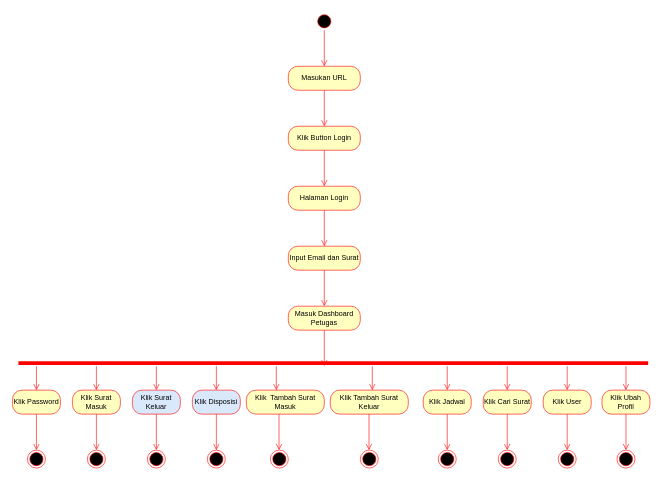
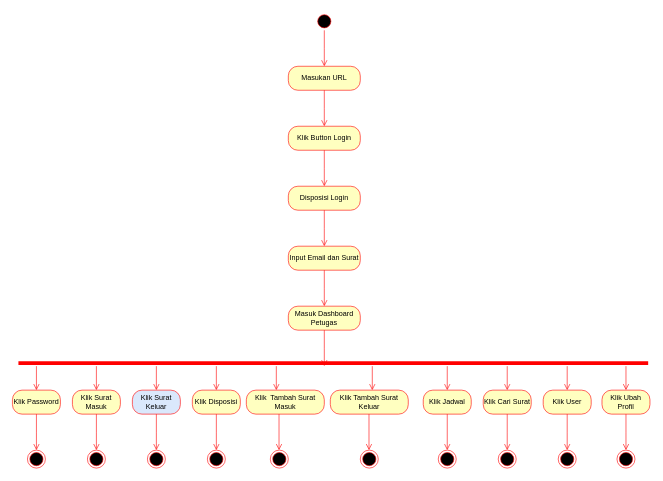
node "Halaman Login": label "Halaman Login" -> "Disposisi Login"
node "Klik Disposisi": fillcolor #dae8fc -> #ffffc0
